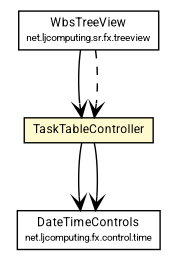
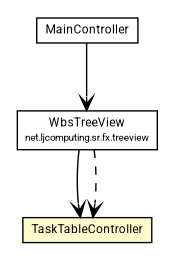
node "MainController": added
node "DateTimeControls": removed
